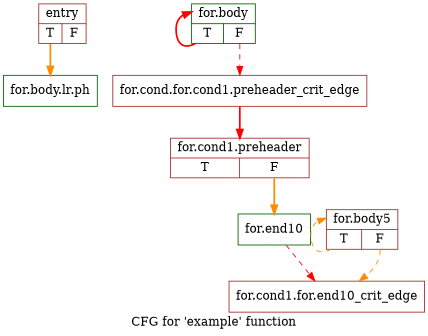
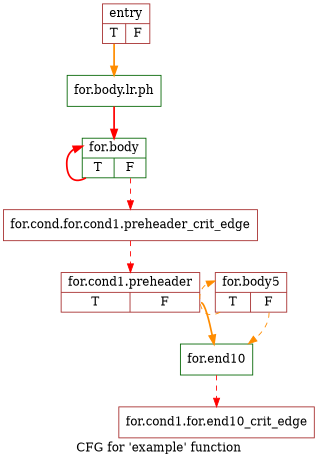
edge "for.body.lr.ph" -> "for.body": added
edge "for.cond.for.cond1.preheader_crit_edge" -> "for.cond1.preheader": style bold -> dashed
edge "for.body5" -> "for.cond1.for.end10_crit_edge": now "for.body5" -> "for.end10"
